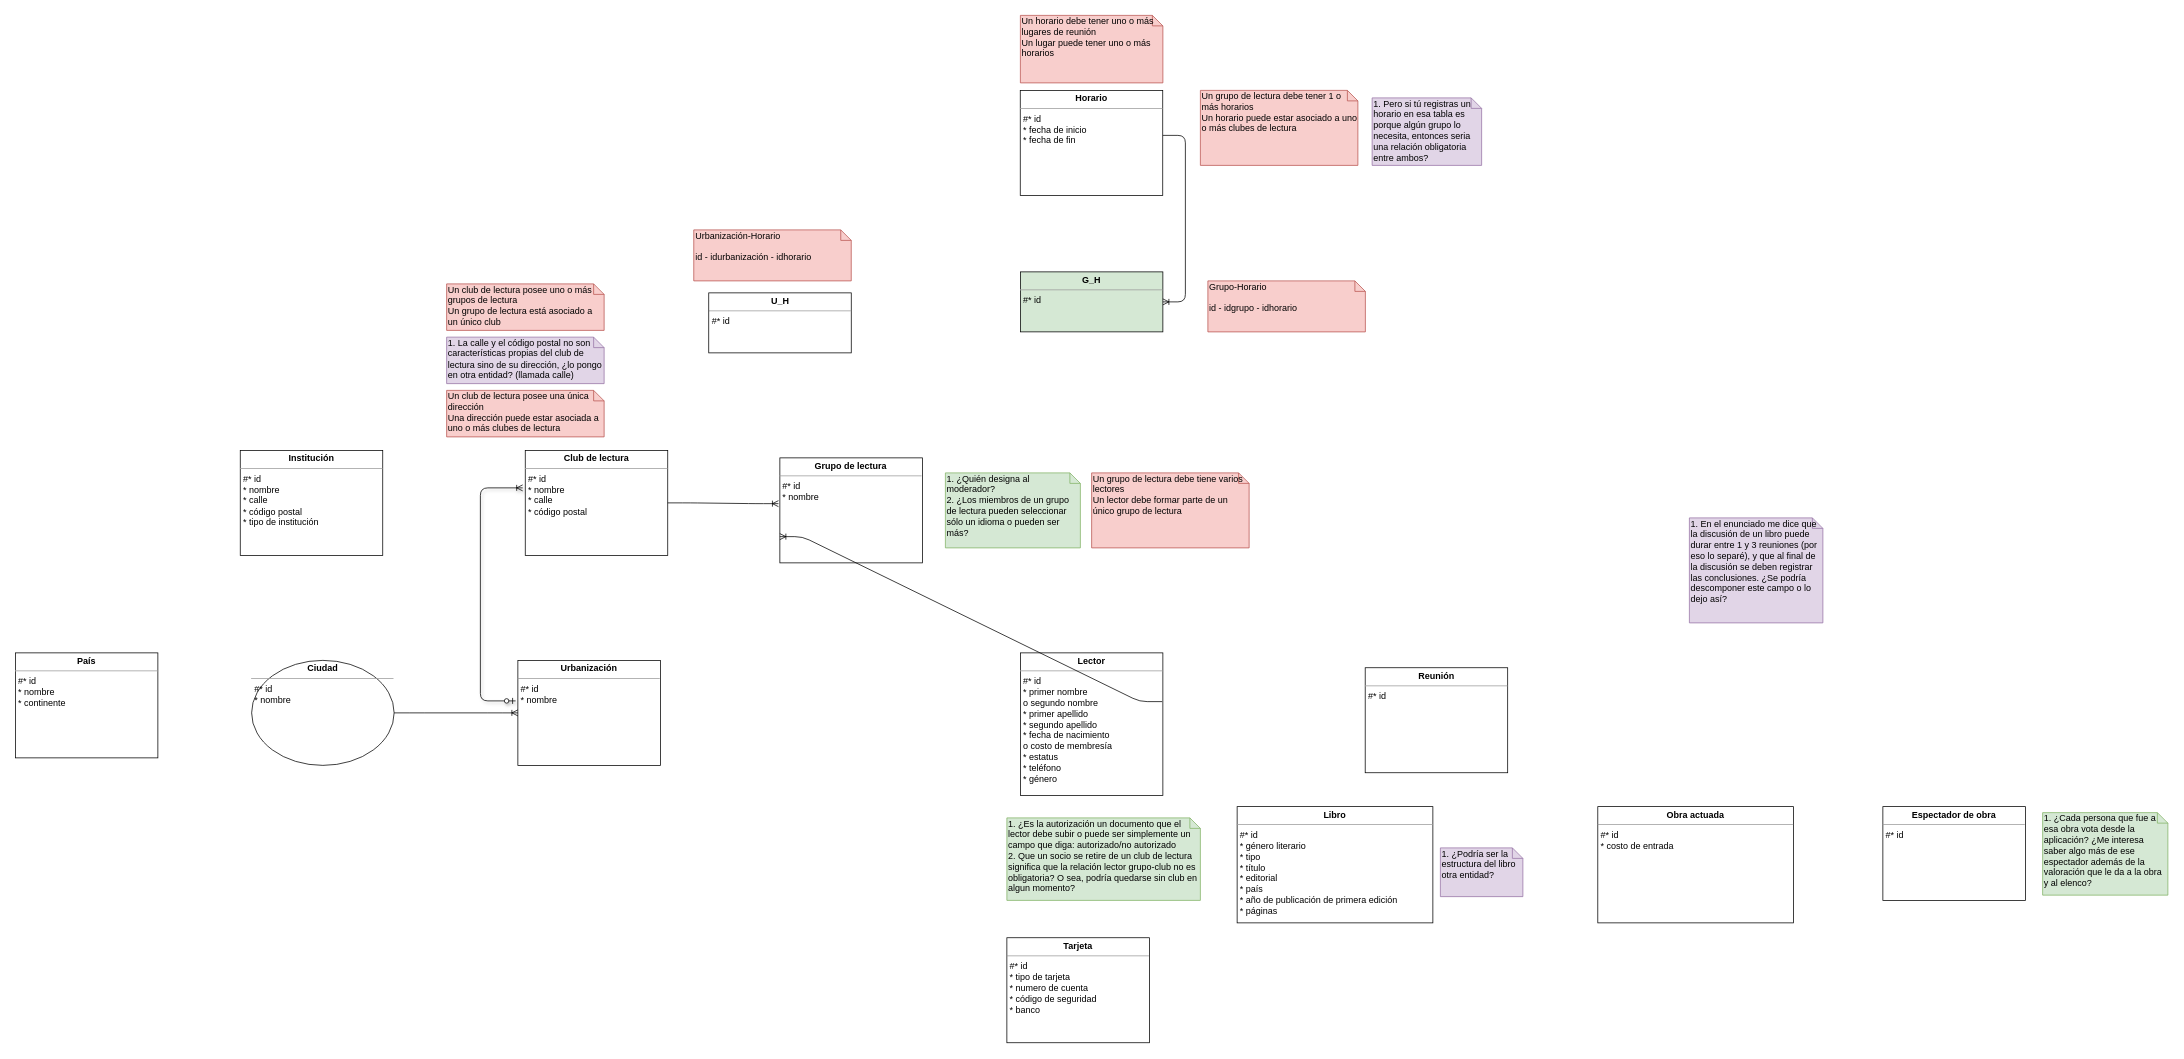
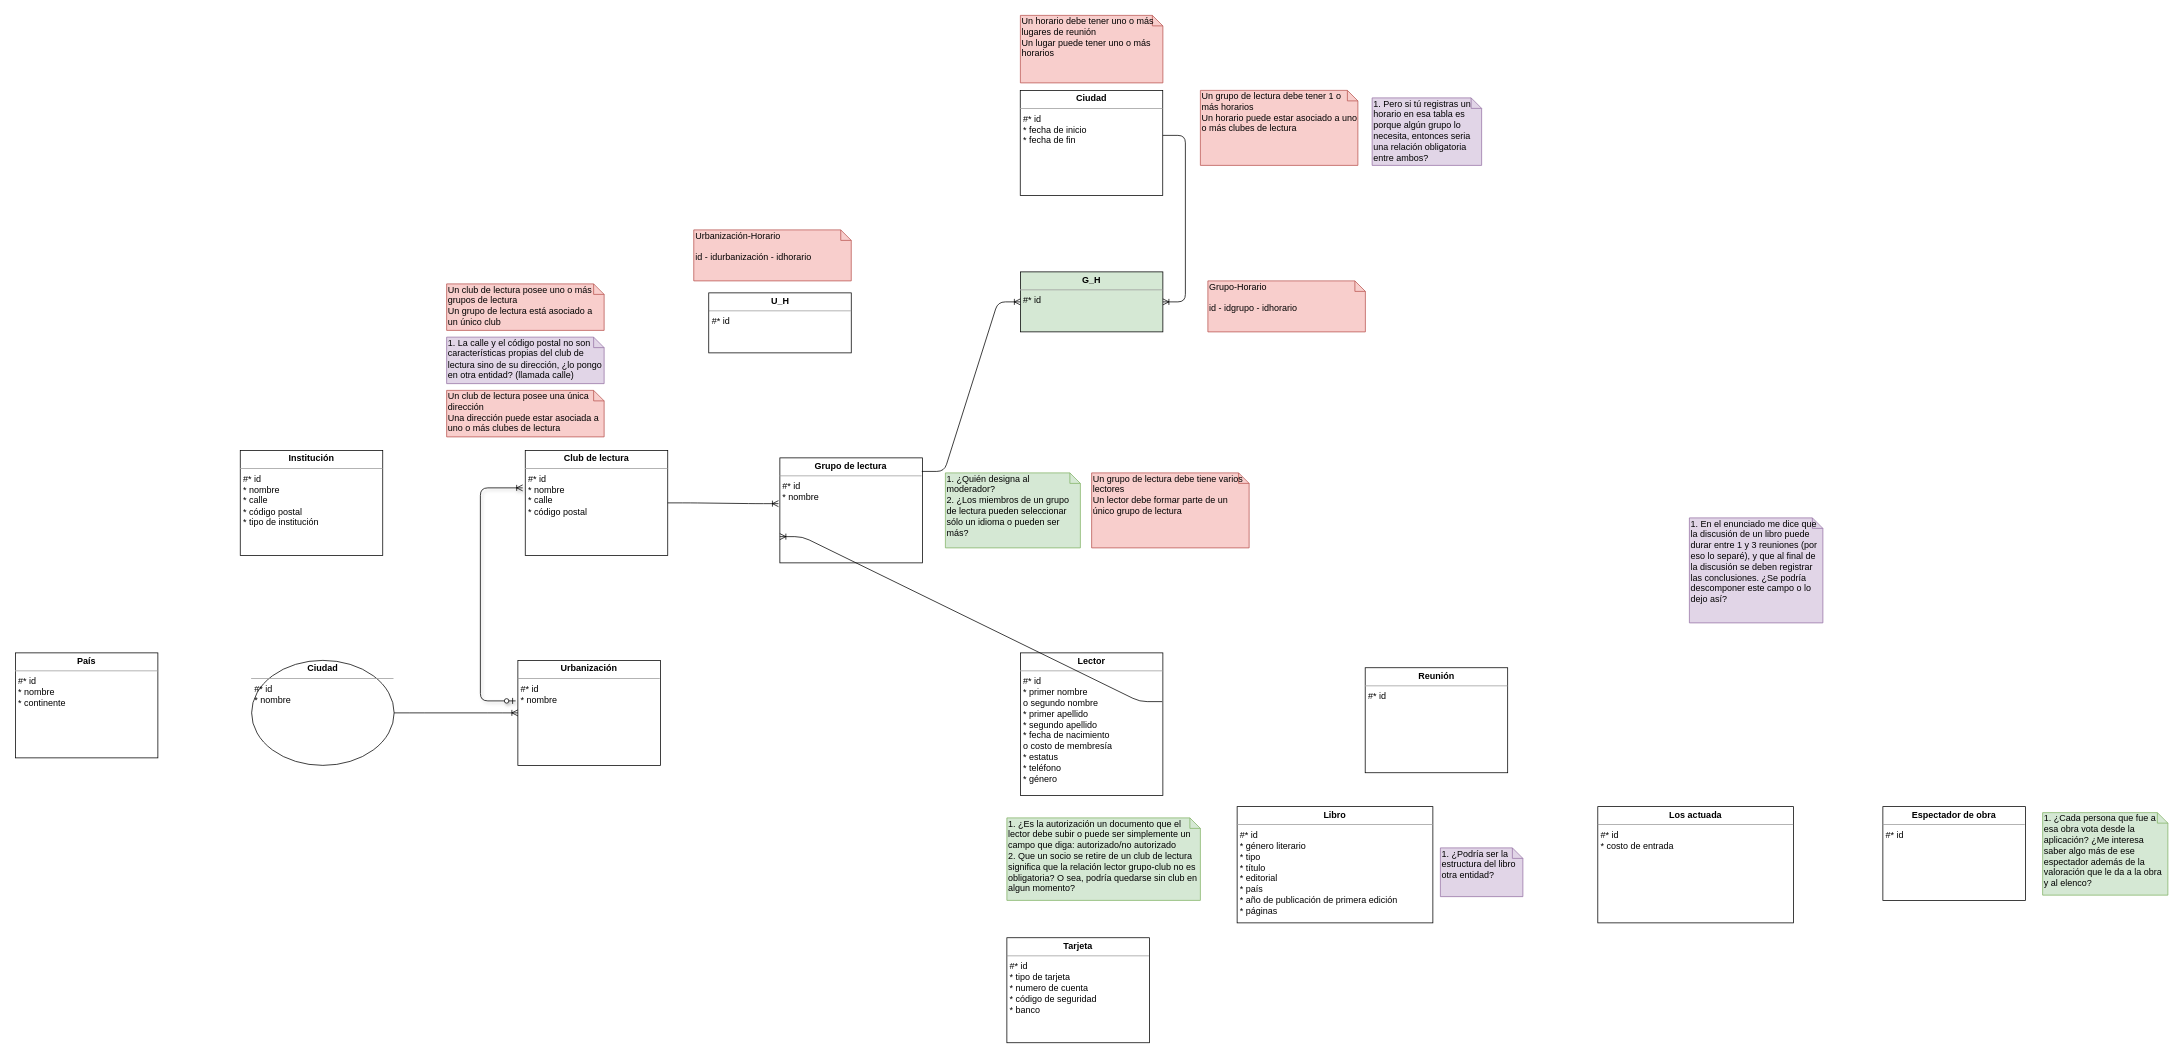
node "Horario #* id * fecha de inicio * fecha de fin": label "Horario #* id * fecha de inicio * fecha de fin" -> "Ciudad #* id * fecha de inicio * fecha de fin"
edge "Grupo de lectura #* id * nombre" -> "G_H #* id": added
node "Obra actuada #* id * costo de entrada": label "Obra actuada #* id * costo de entrada" -> "Los actuada #* id * costo de entrada"
